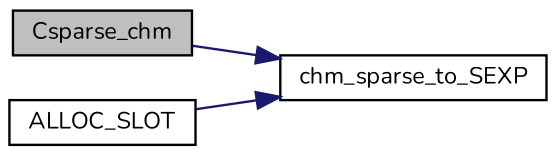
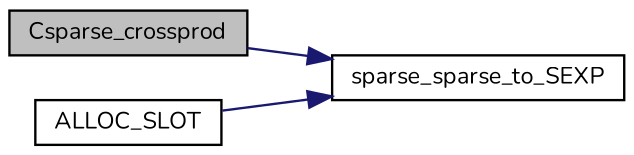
node "Csparse_chm": label "Csparse_chm" -> "Csparse_crossprod"
node "chm_sparse_to_SEXP": label "chm_sparse_to_SEXP" -> "sparse_sparse_to_SEXP"
